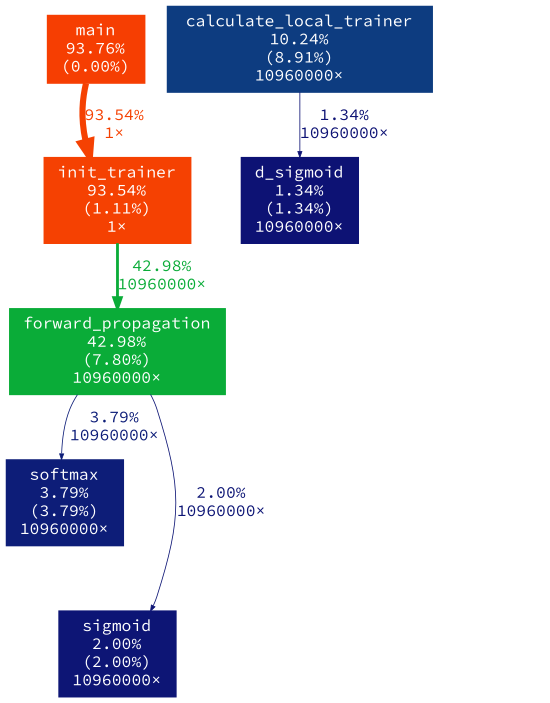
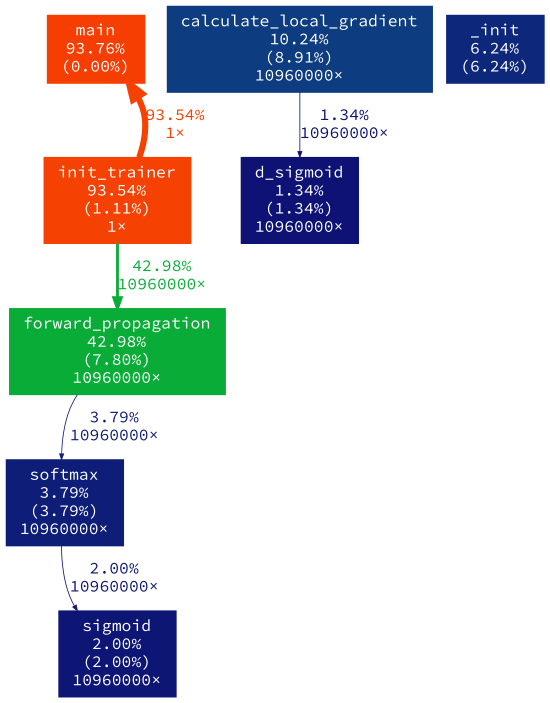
node "calculate_local_trainer 10.24% (8.91%) 10960000×": label "calculate_local_trainer 10.24% (8.91%) 10960000×" -> "calculate_local_gradient 10.24% (8.91%) 10960000×"
node "_init 6.24% (6.24%)": added
edge "main 93.76% (0.00%)" -> "init_trainer 93.54% (1.11%) 1×": reversed
edge "forward_propagation 42.98% (7.80%) 10960000×" -> "sigmoid 2.00% (2.00%) 10960000×": now "softmax 3.79% (3.79%) 10960000×" -> "sigmoid 2.00% (2.00%) 10960000×"
